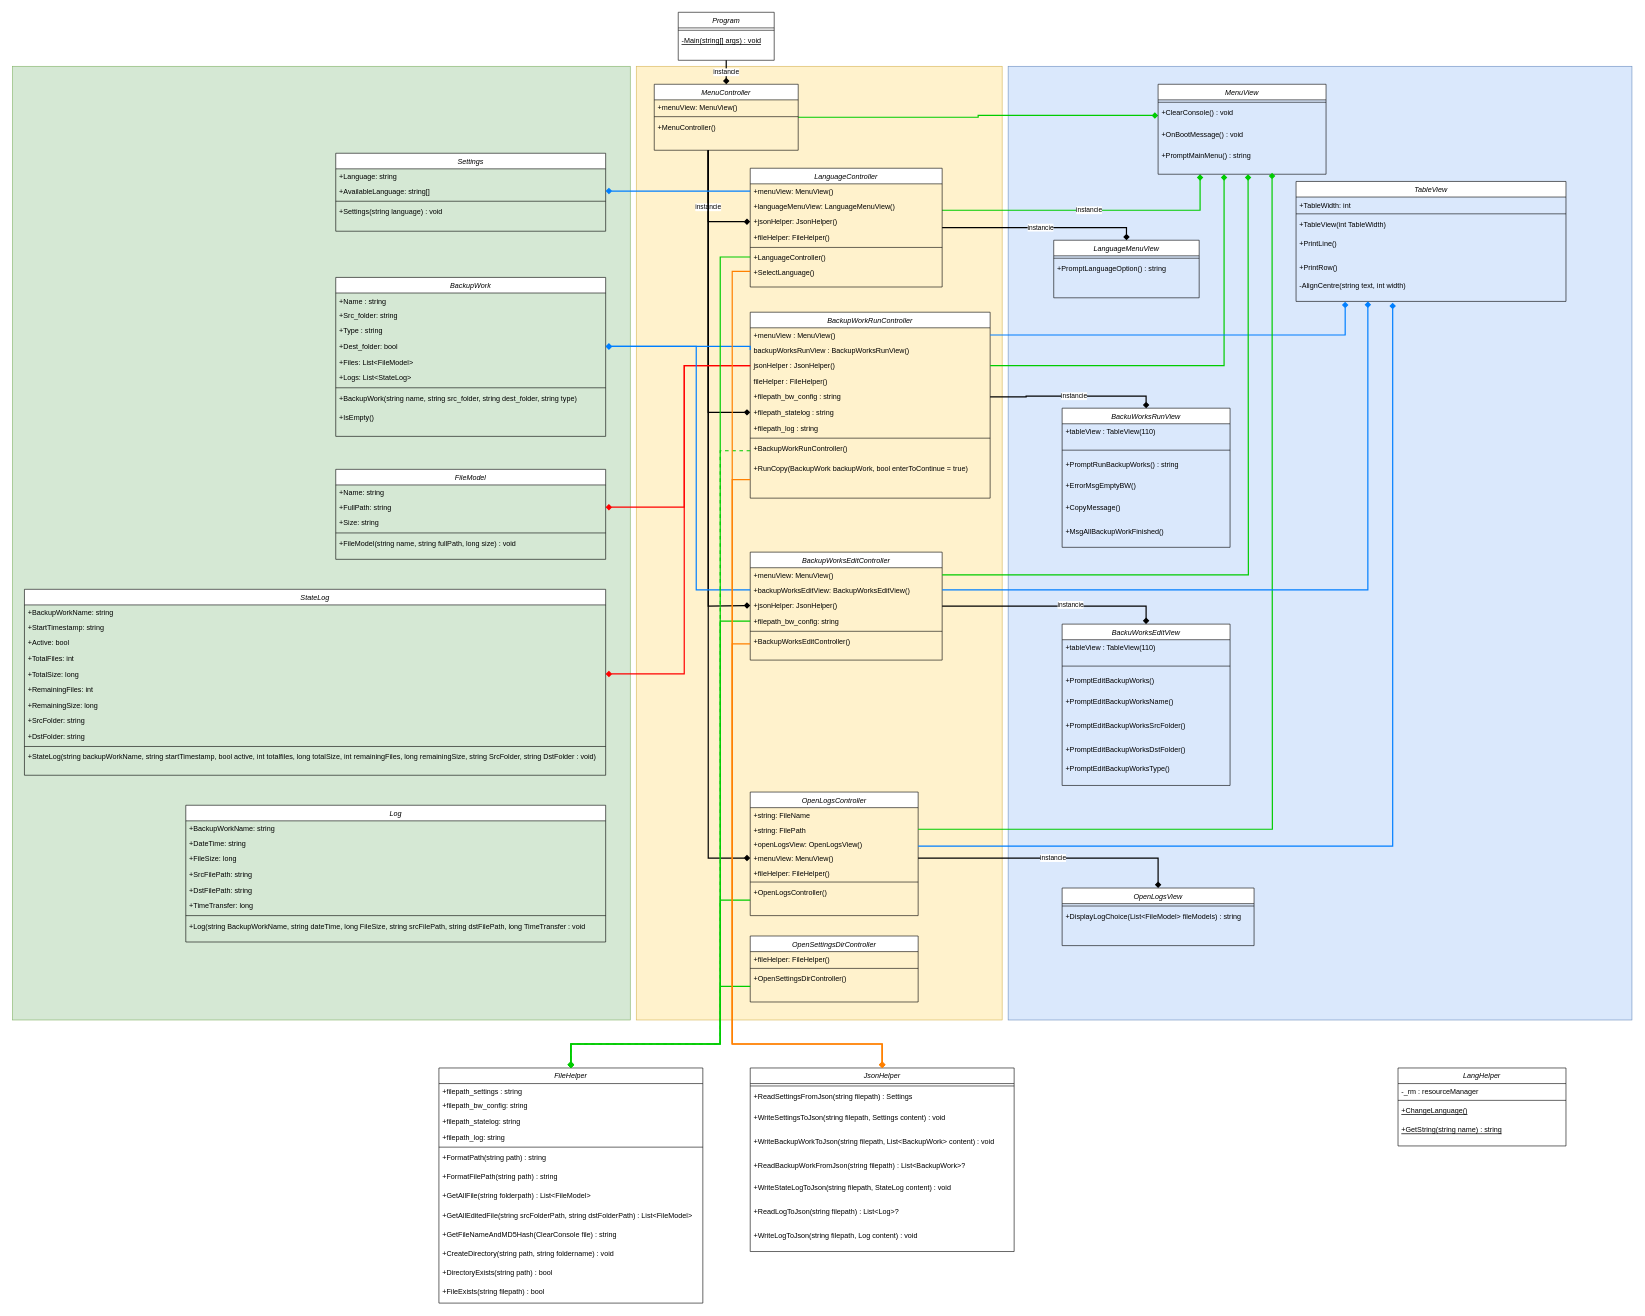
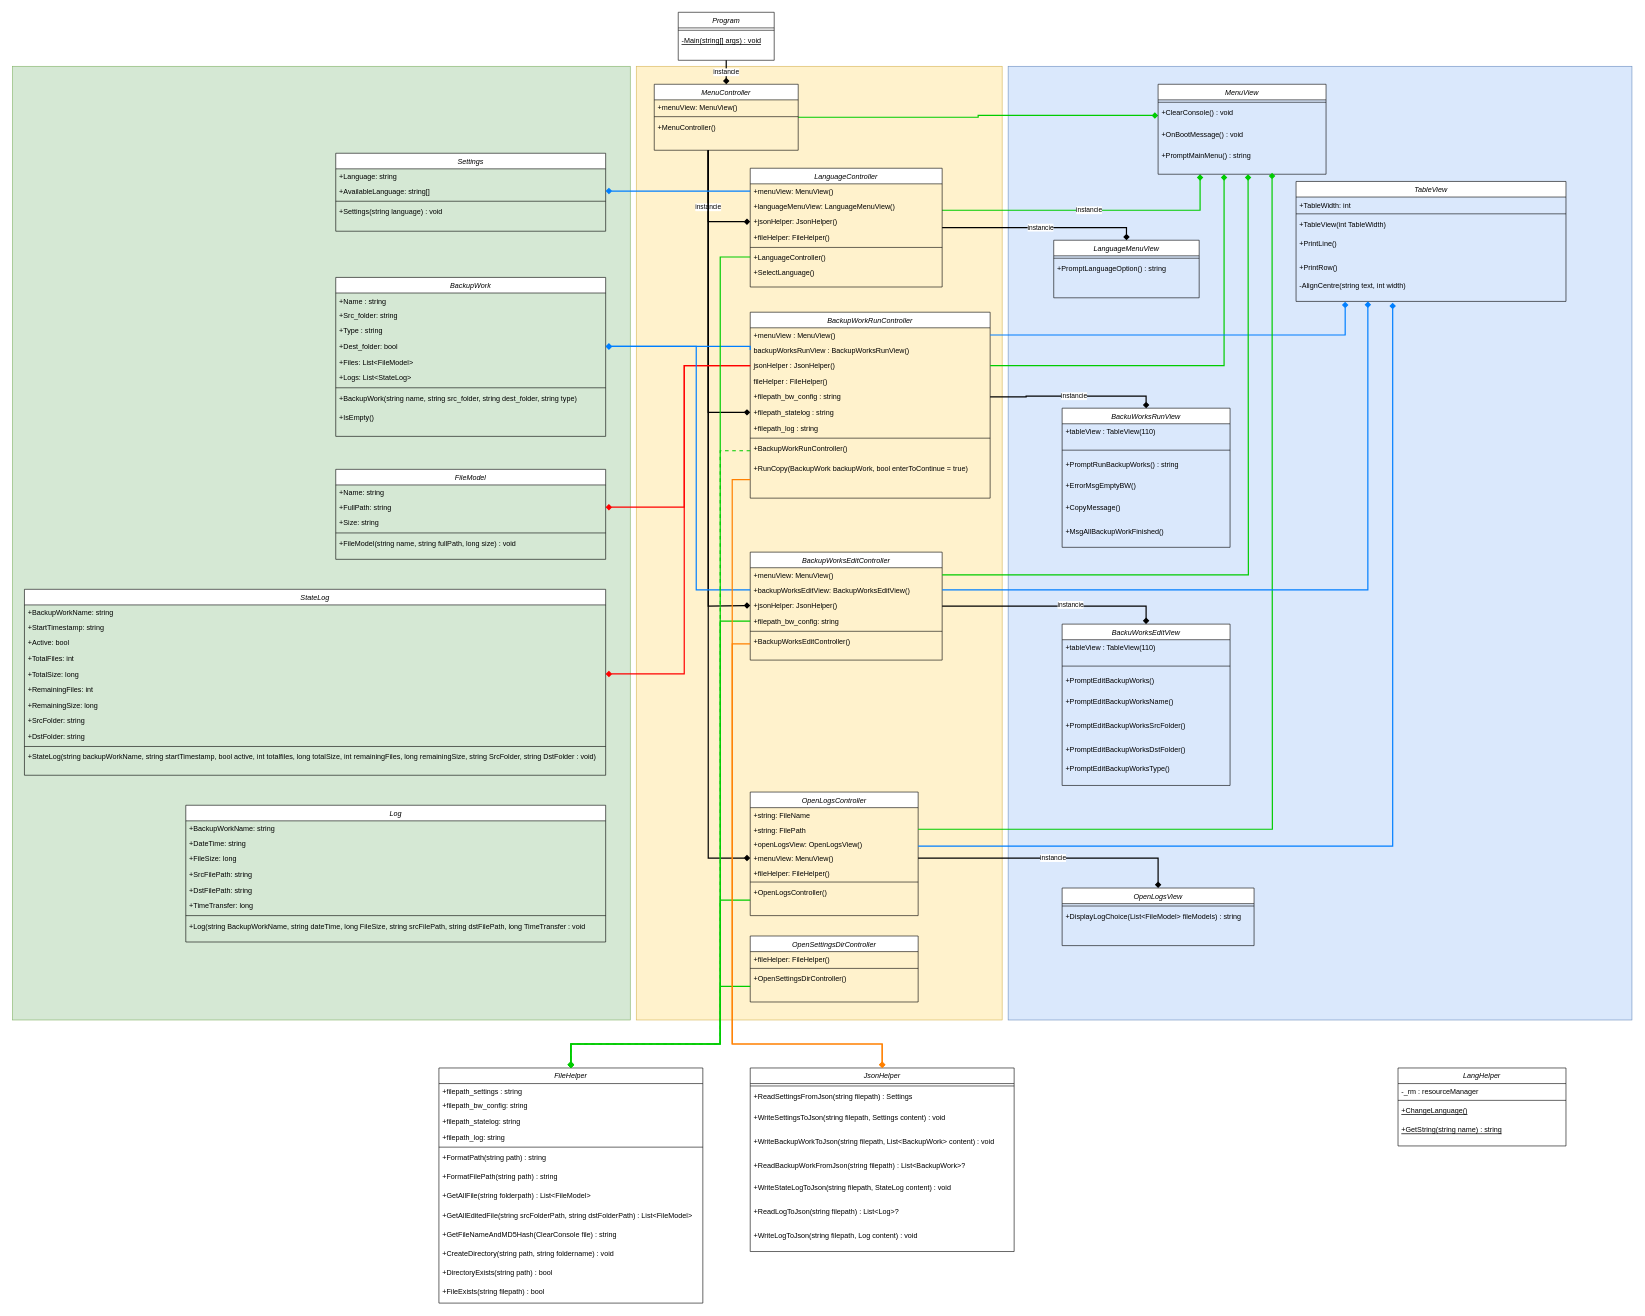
edge "+SelectLanguage()" -> "JsonHelper": removed
